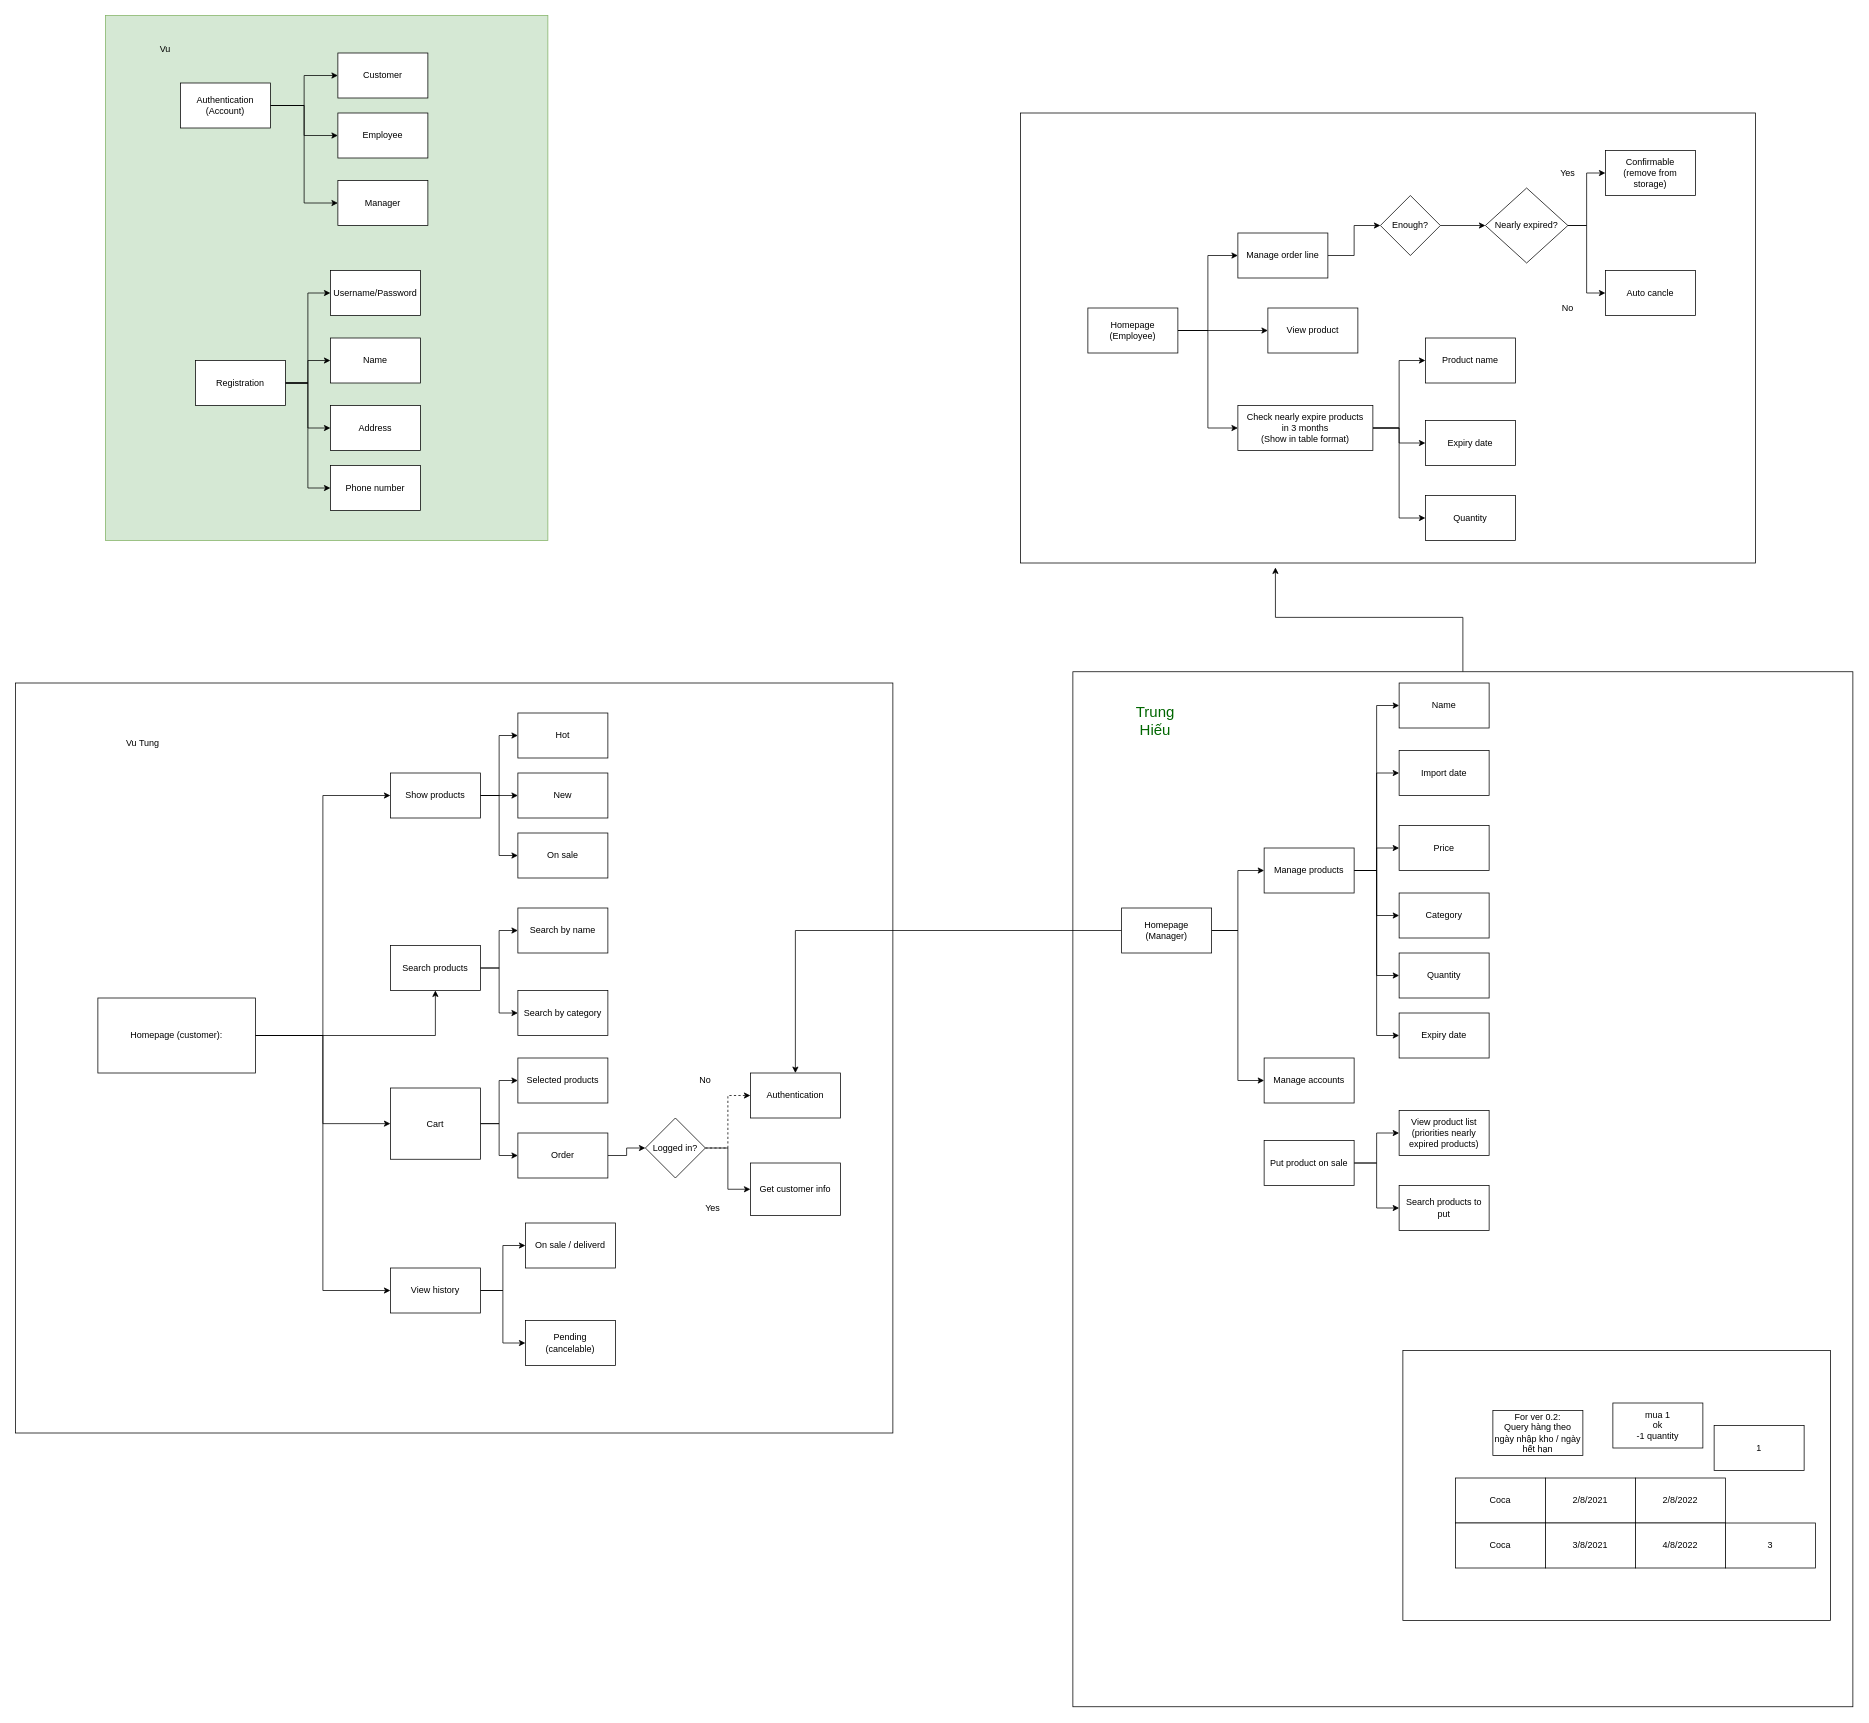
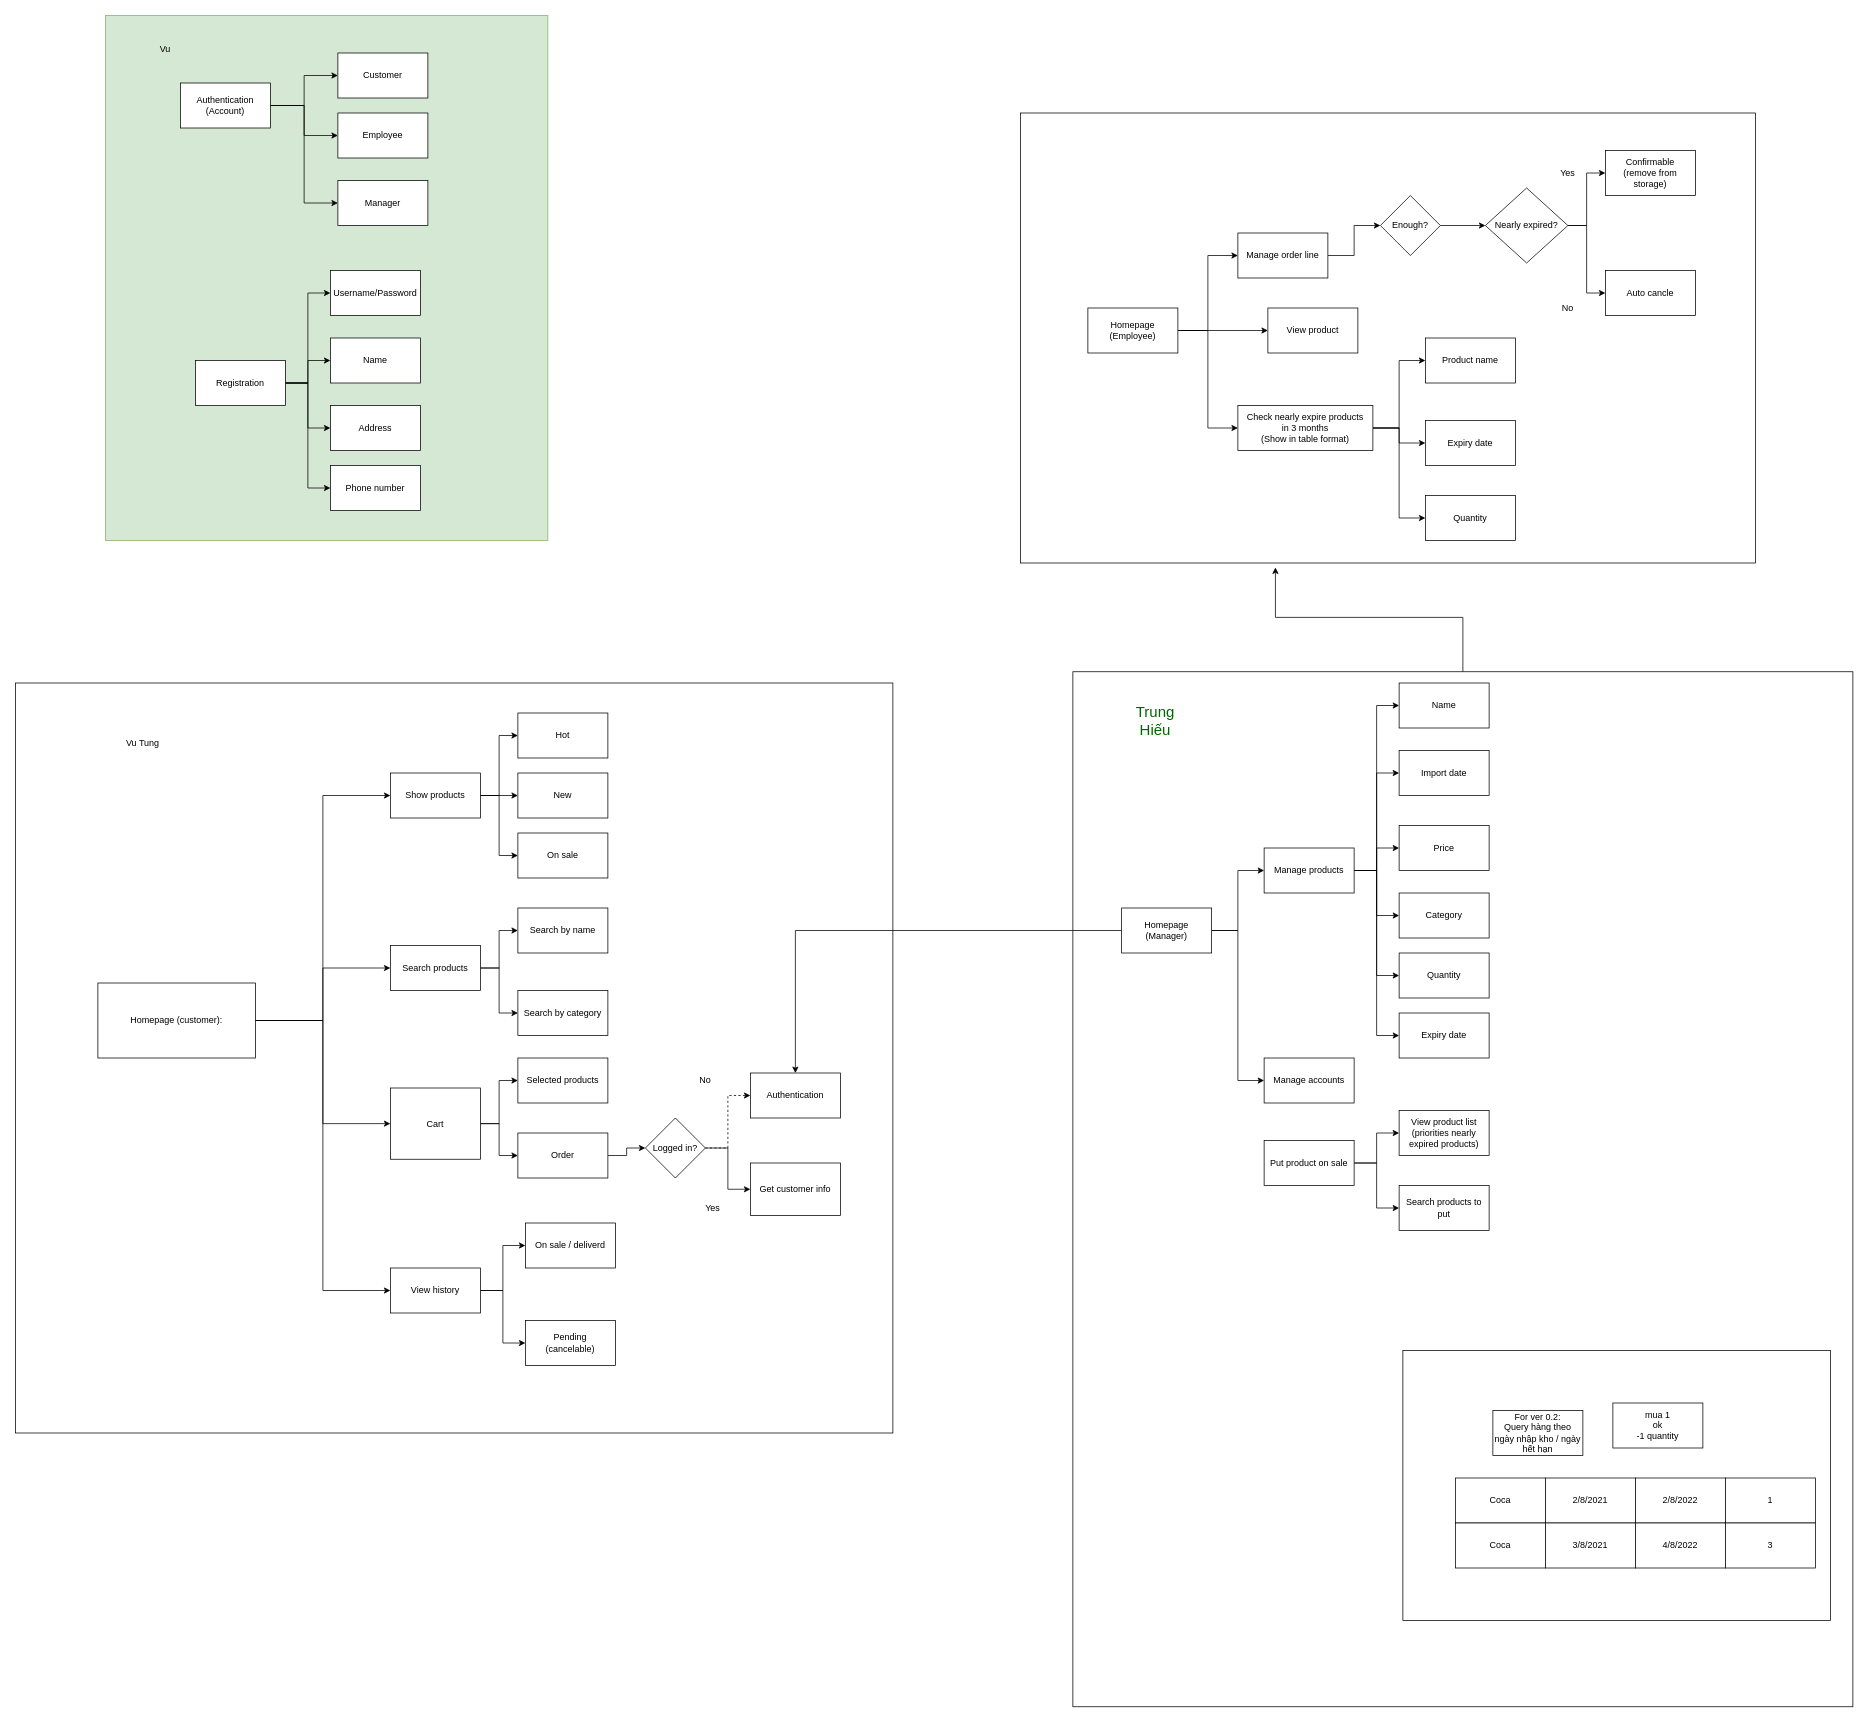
node "Homepage (customer):": moved (177, 1035) -> (177, 1020)
node "1": moved (1759, 1448) -> (1770, 1500)
